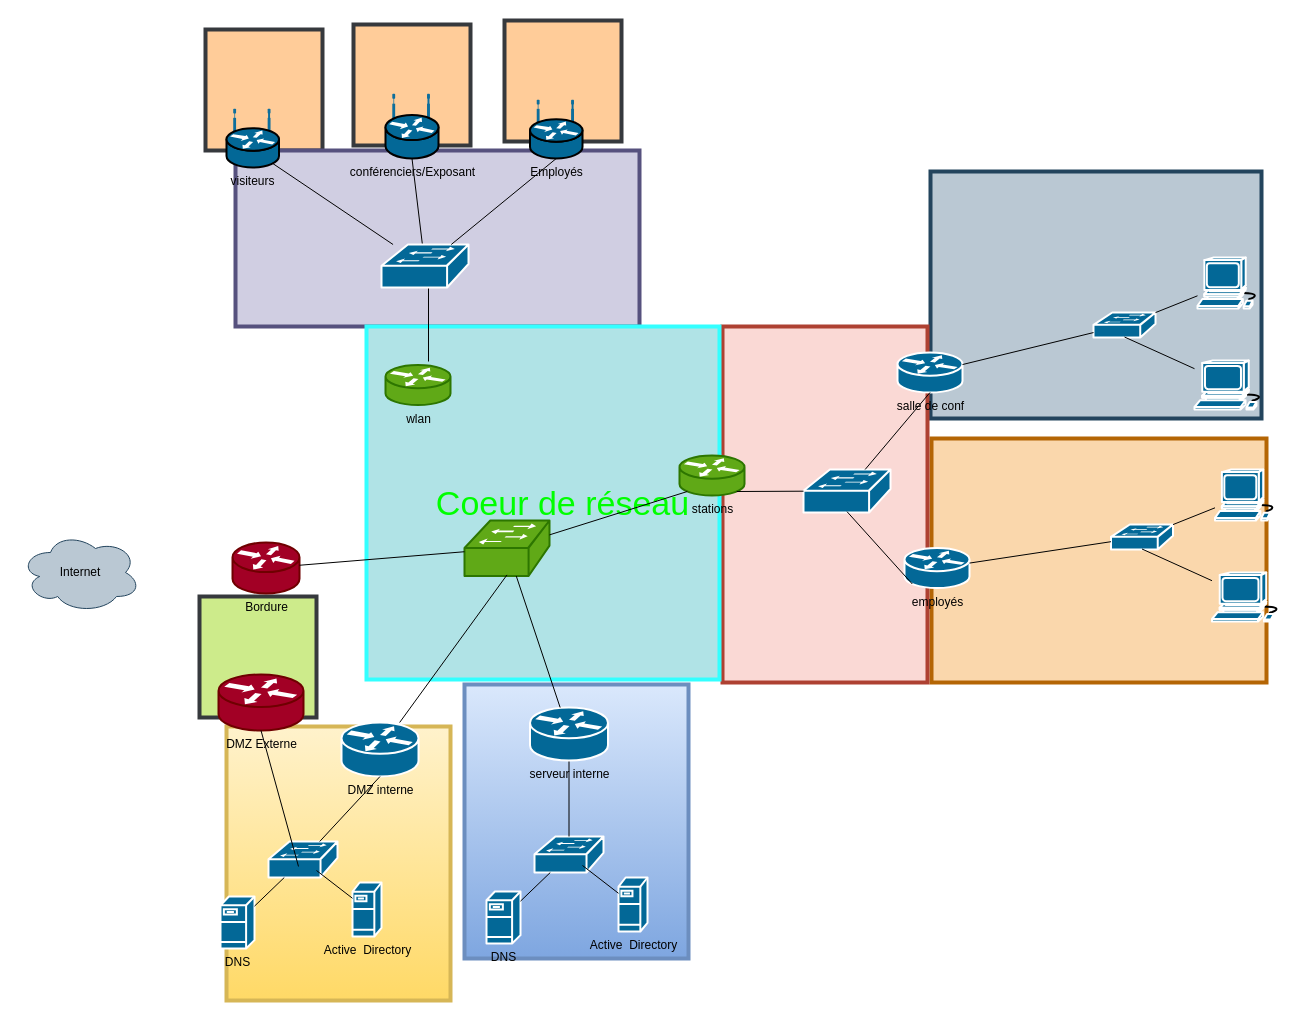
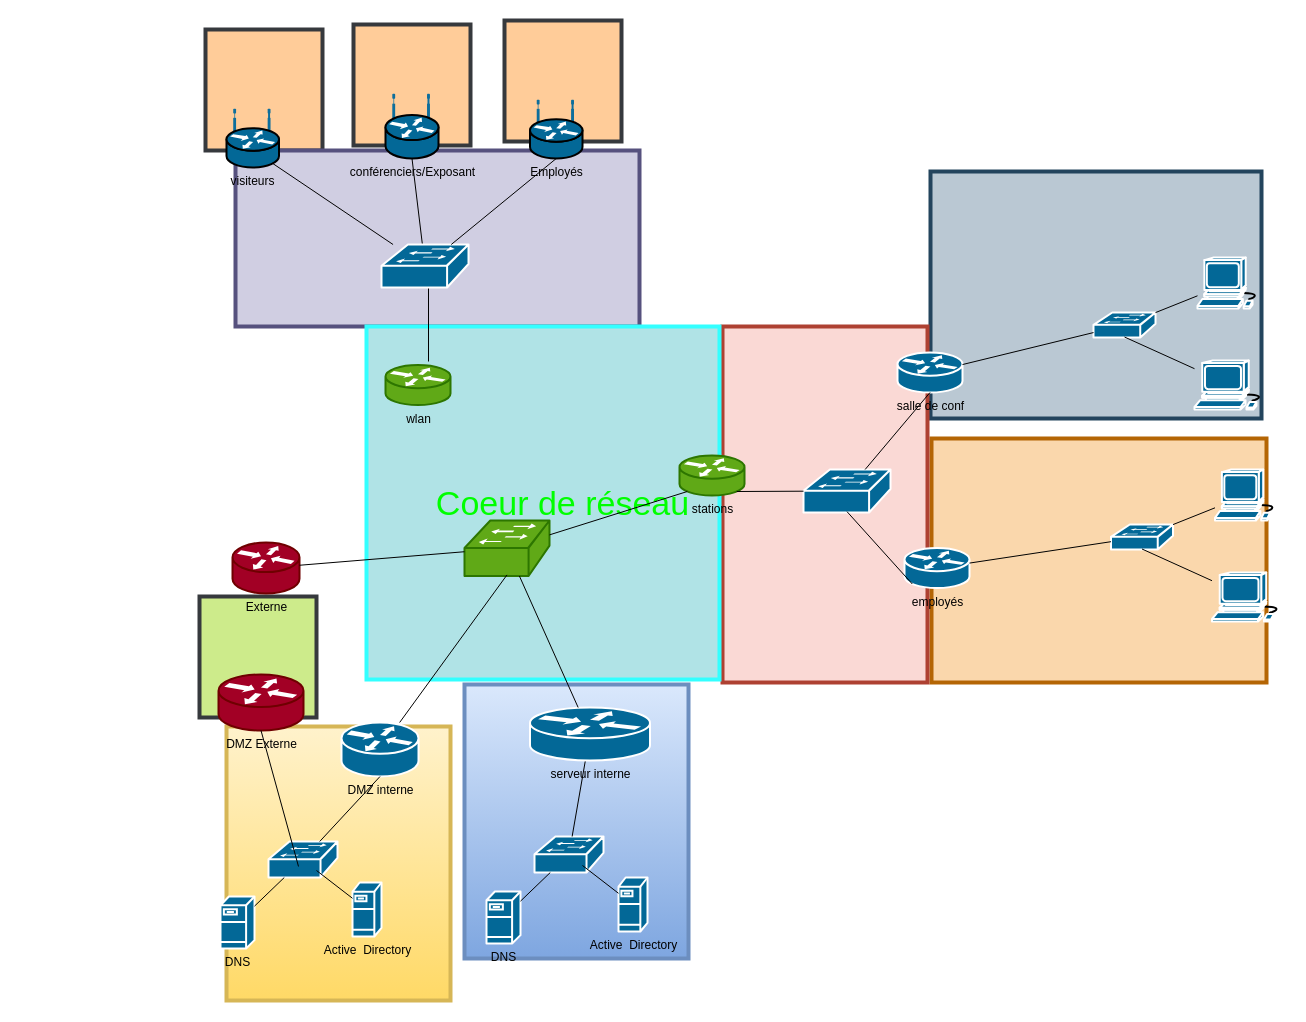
node "Internet": removed
node "Bordure": label "Bordure" -> "Externe"
node "serveur interne": size 78x53 -> 120x53
